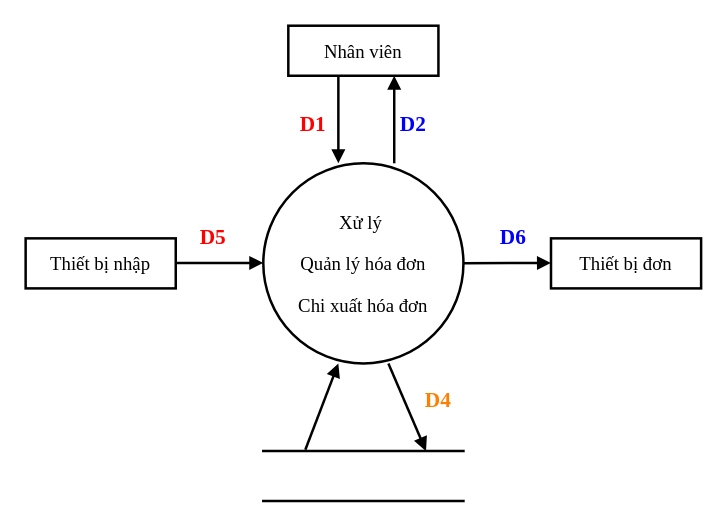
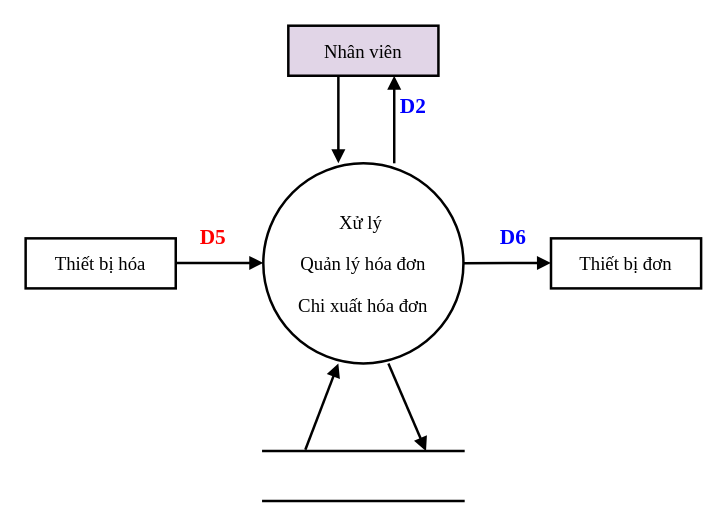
node "Nhân viên": fillcolor #ffffff -> #e1d5e7
node "D1": removed
node "D2": moved (413, 126) -> (413, 107)
node "Thiết bị nhập": label "Thiết bị nhập" -> "Thiết bị hóa"
node "D4": removed
